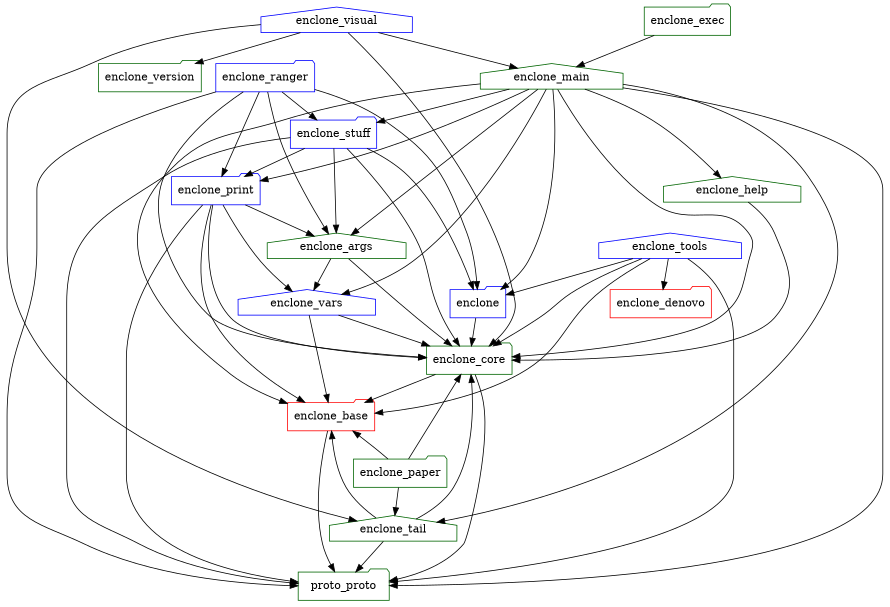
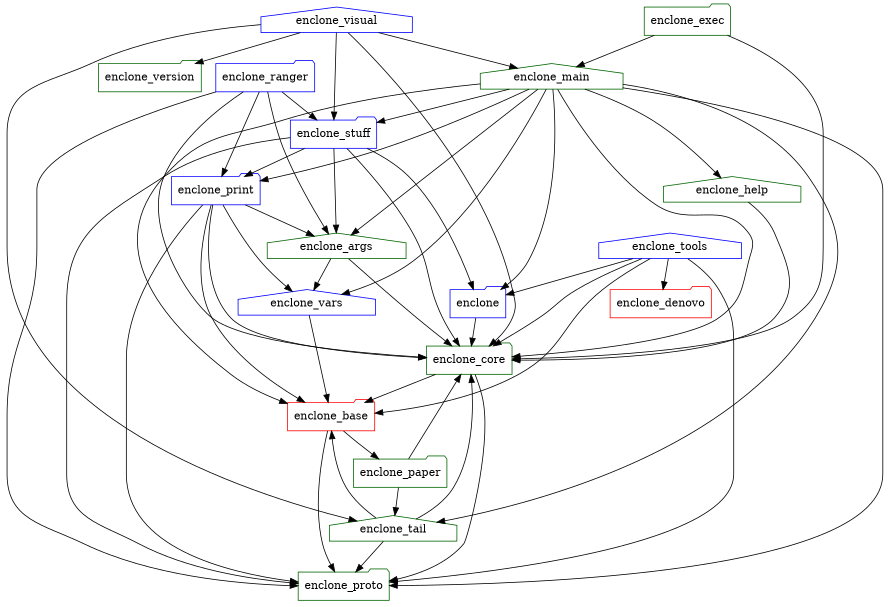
edge "enclone_visual" -> "enclone_stuff": added
edge "enclone_ranger" -> "enclone": removed
edge "enclone_vars" -> "enclone_core": now "enclone_exec" -> "enclone_core"
edge "enclone_paper" -> "enclone_base": reversed
node "proto_proto": label "proto_proto" -> "enclone_proto"
